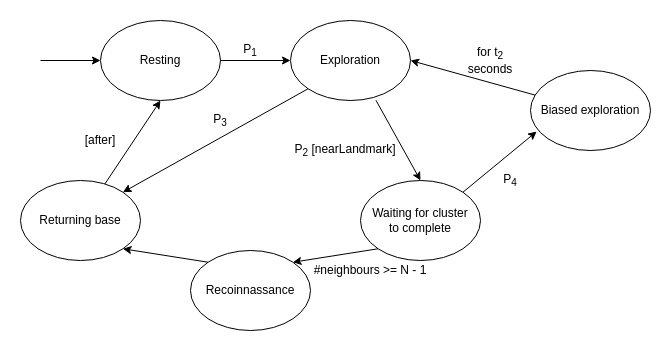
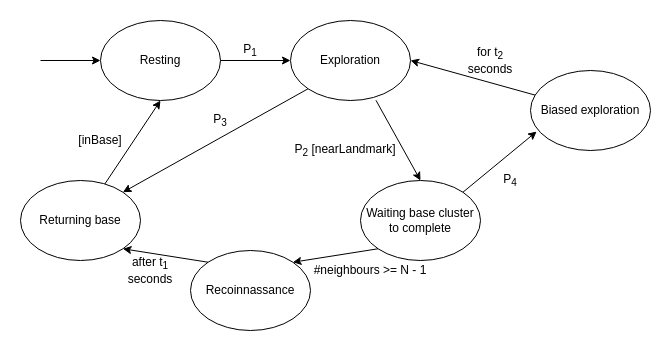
node "[after]": label "[after]" -> "[inBase]"
node "Waiting for cluster to complete": label "Waiting for cluster to complete" -> "Waiting base cluster to complete"
node "after t1 seconds": added
